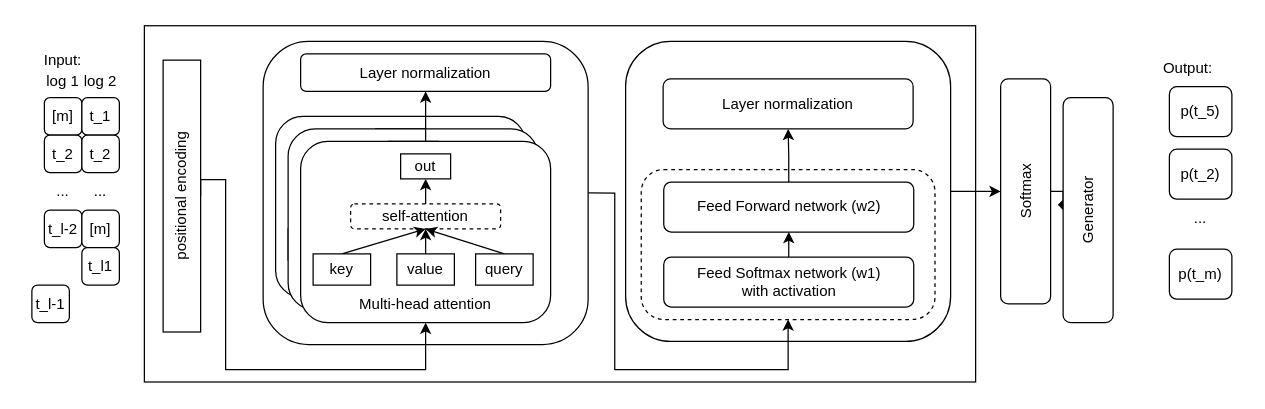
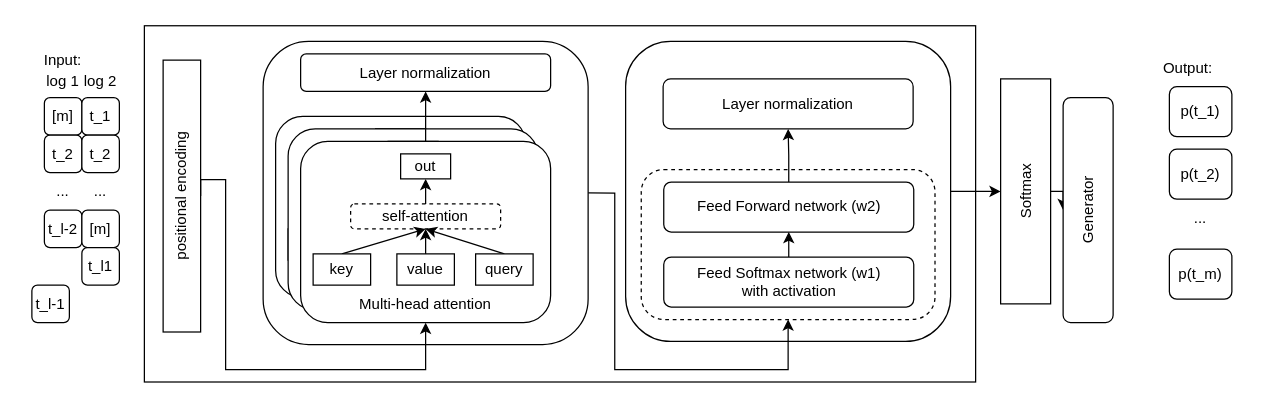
node "p(t_5)": label "p(t_5)" -> "p(t_1)"
node "Softmax": shape rounded rectangle -> rectangle
edge "Softmax" -> "Generator": arrowhead diamond -> classic
